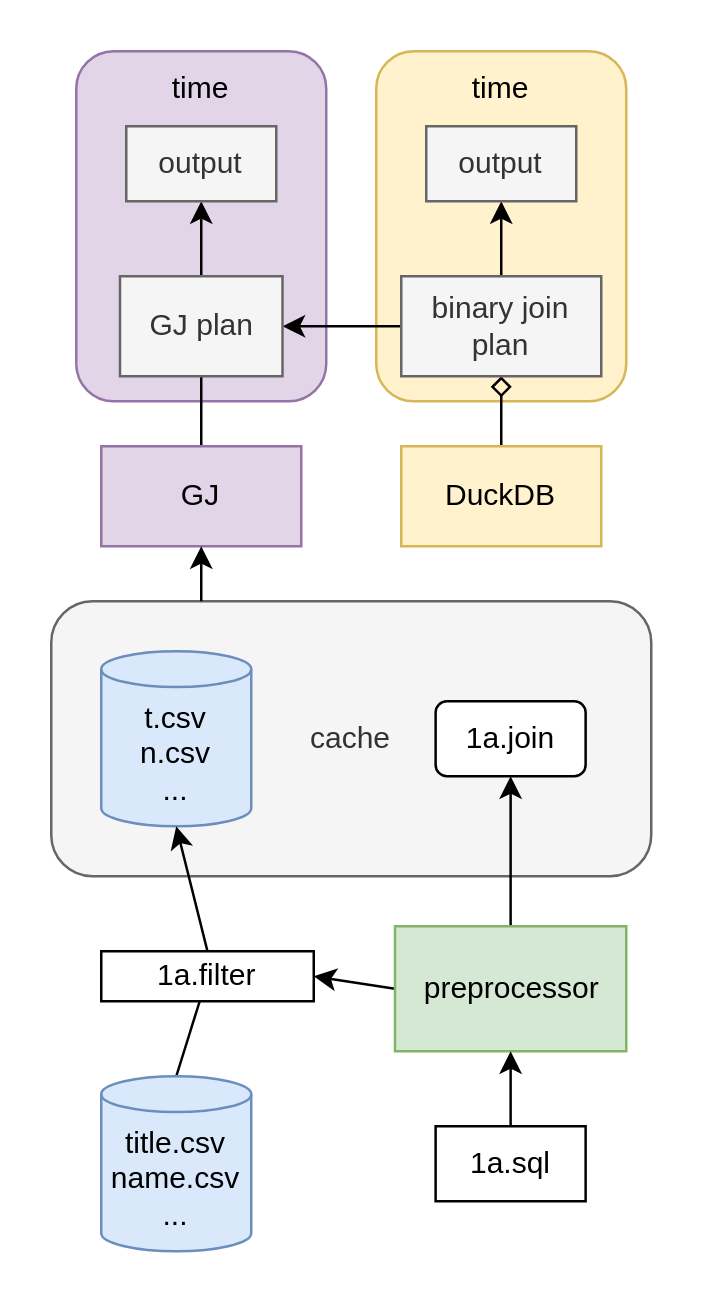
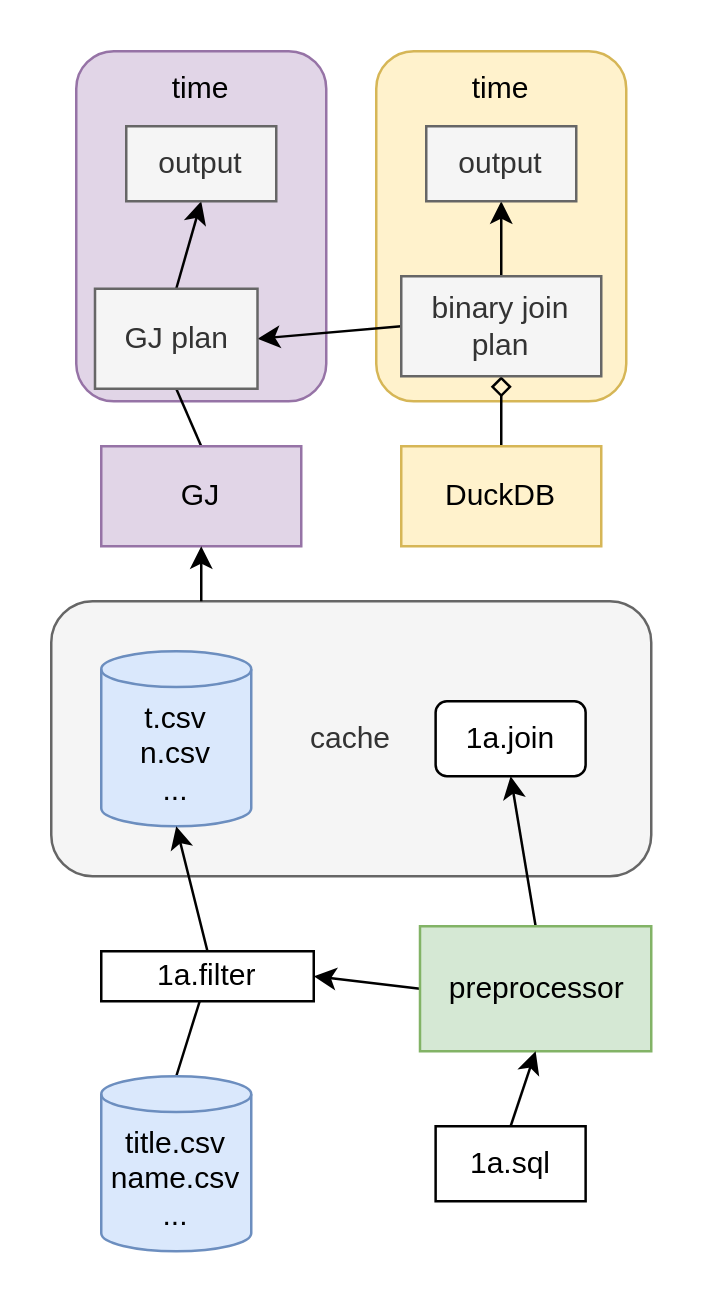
node "GJ plan": moved (201, 326) -> (176, 339)
node "preprocessor": moved (511, 989) -> (536, 989)
